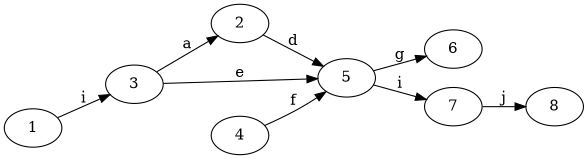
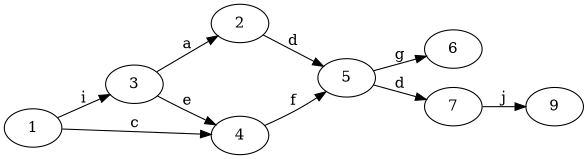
edge "3" -> "5": now "3" -> "4"
edge "5" -> "7": label "i" -> "d"
node "8": label "8" -> "9"
edge "1" -> "4": added, label "c"
